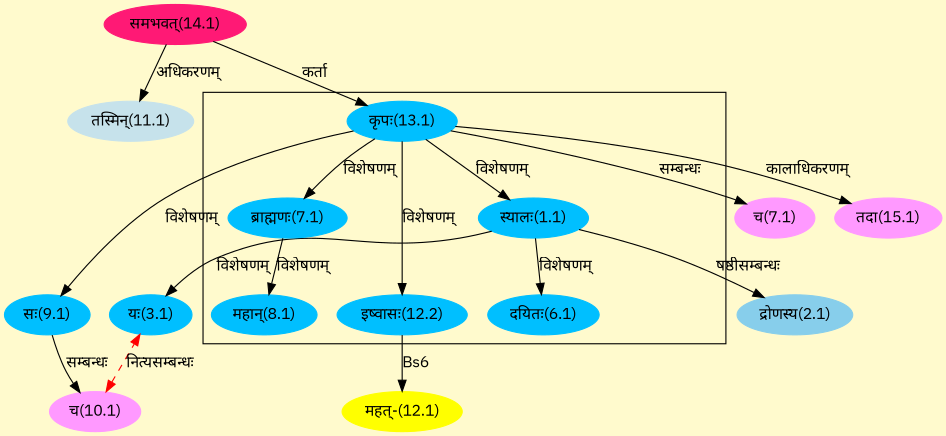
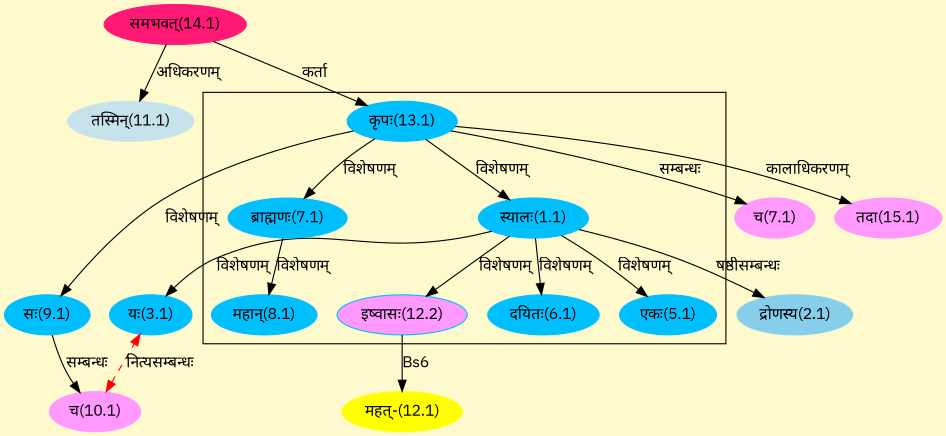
edge "कृपः(13.1)" -> "इष्वासः(12.2)": now "स्यालः(1.1)" -> "इष्वासः(12.2)"
node "इष्वासः(12.2)": fillcolor #00bfff -> #ff99ff
node "एकः(5.1)": added
